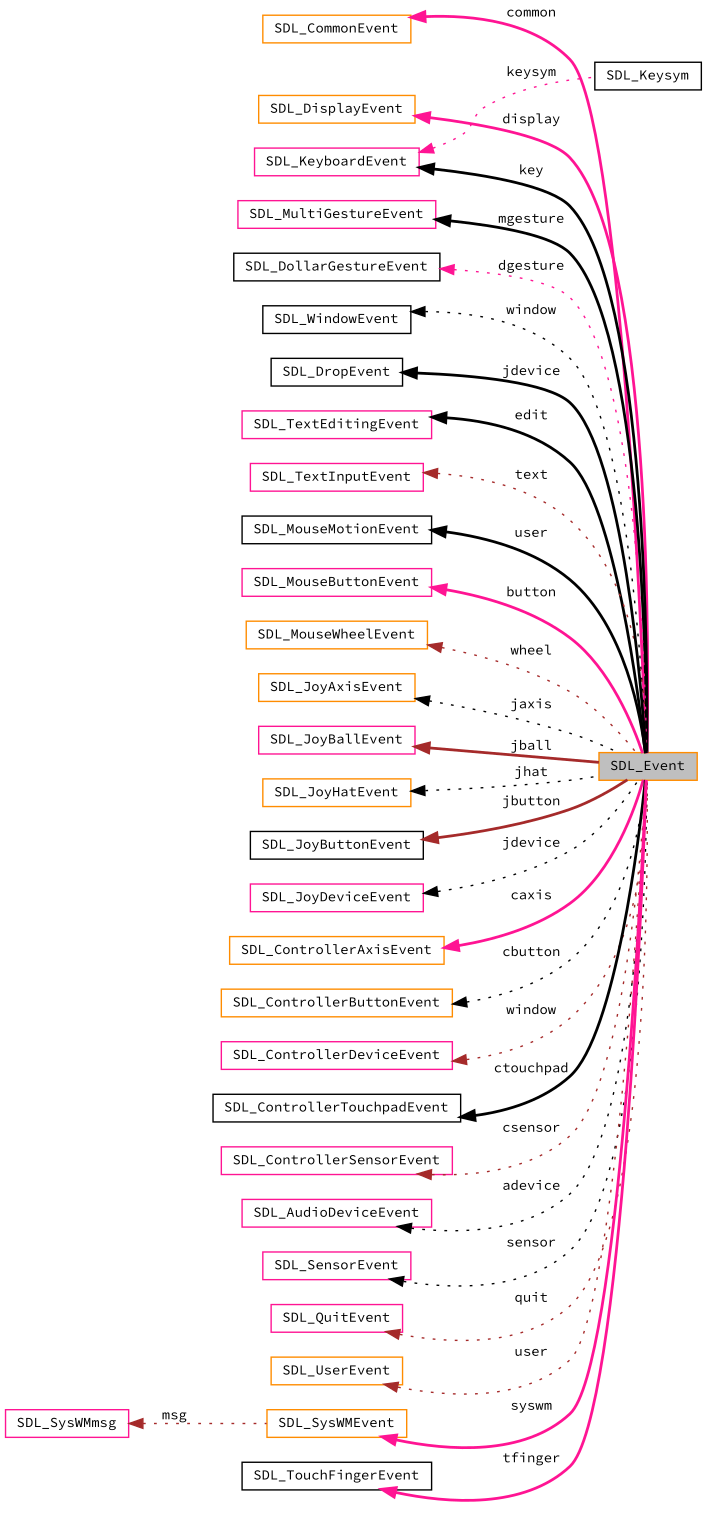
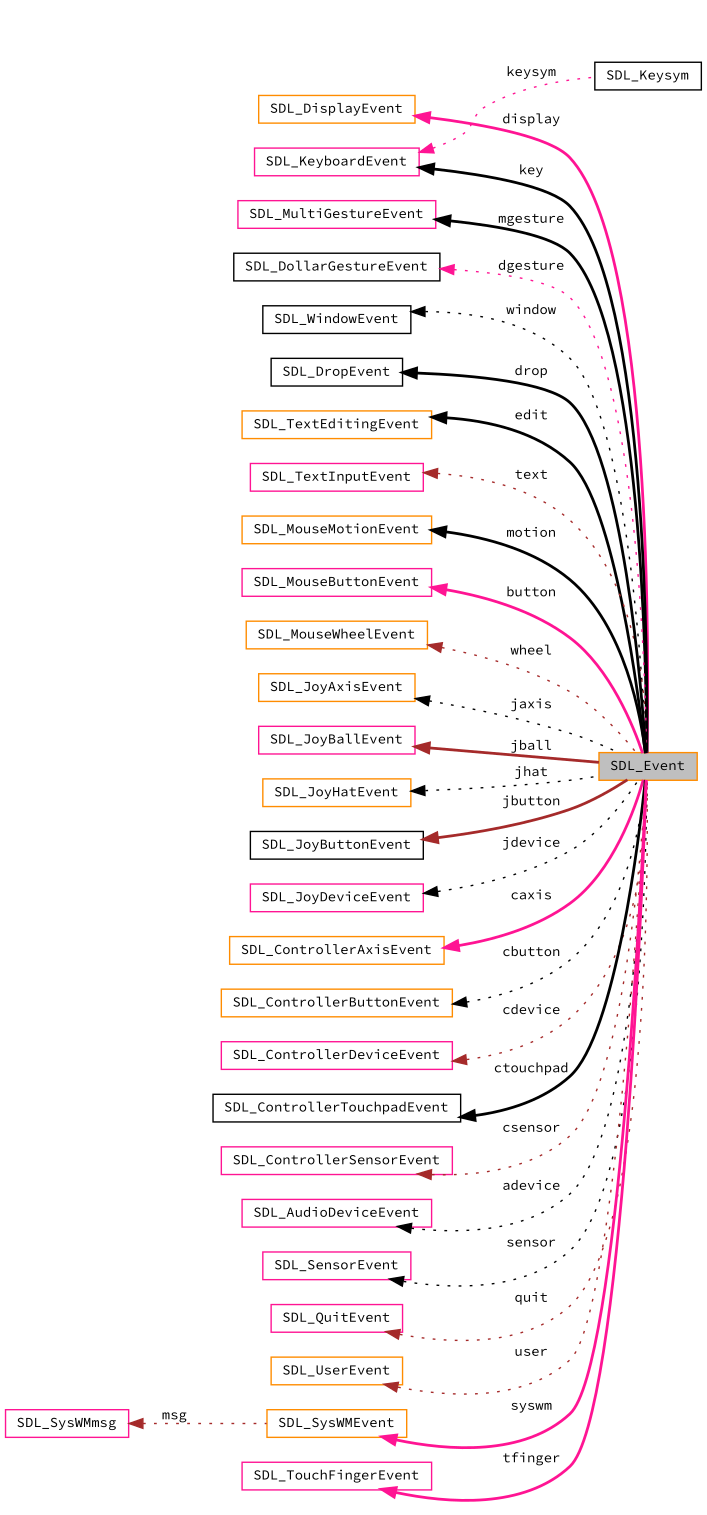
node "SDL_CommonEvent": removed
edge "SDL_Event" -> "SDL_DropEvent": label " jdevice" -> " drop"
node "SDL_TextEditingEvent": color deeppink -> darkorange
node "SDL_MouseMotionEvent": color black -> darkorange
edge "SDL_Event" -> "SDL_MouseMotionEvent": label " user" -> " motion"
edge "SDL_Event" -> "SDL_ControllerDeviceEvent": label " window" -> " cdevice"
node "SDL_TouchFingerEvent": color black -> deeppink
